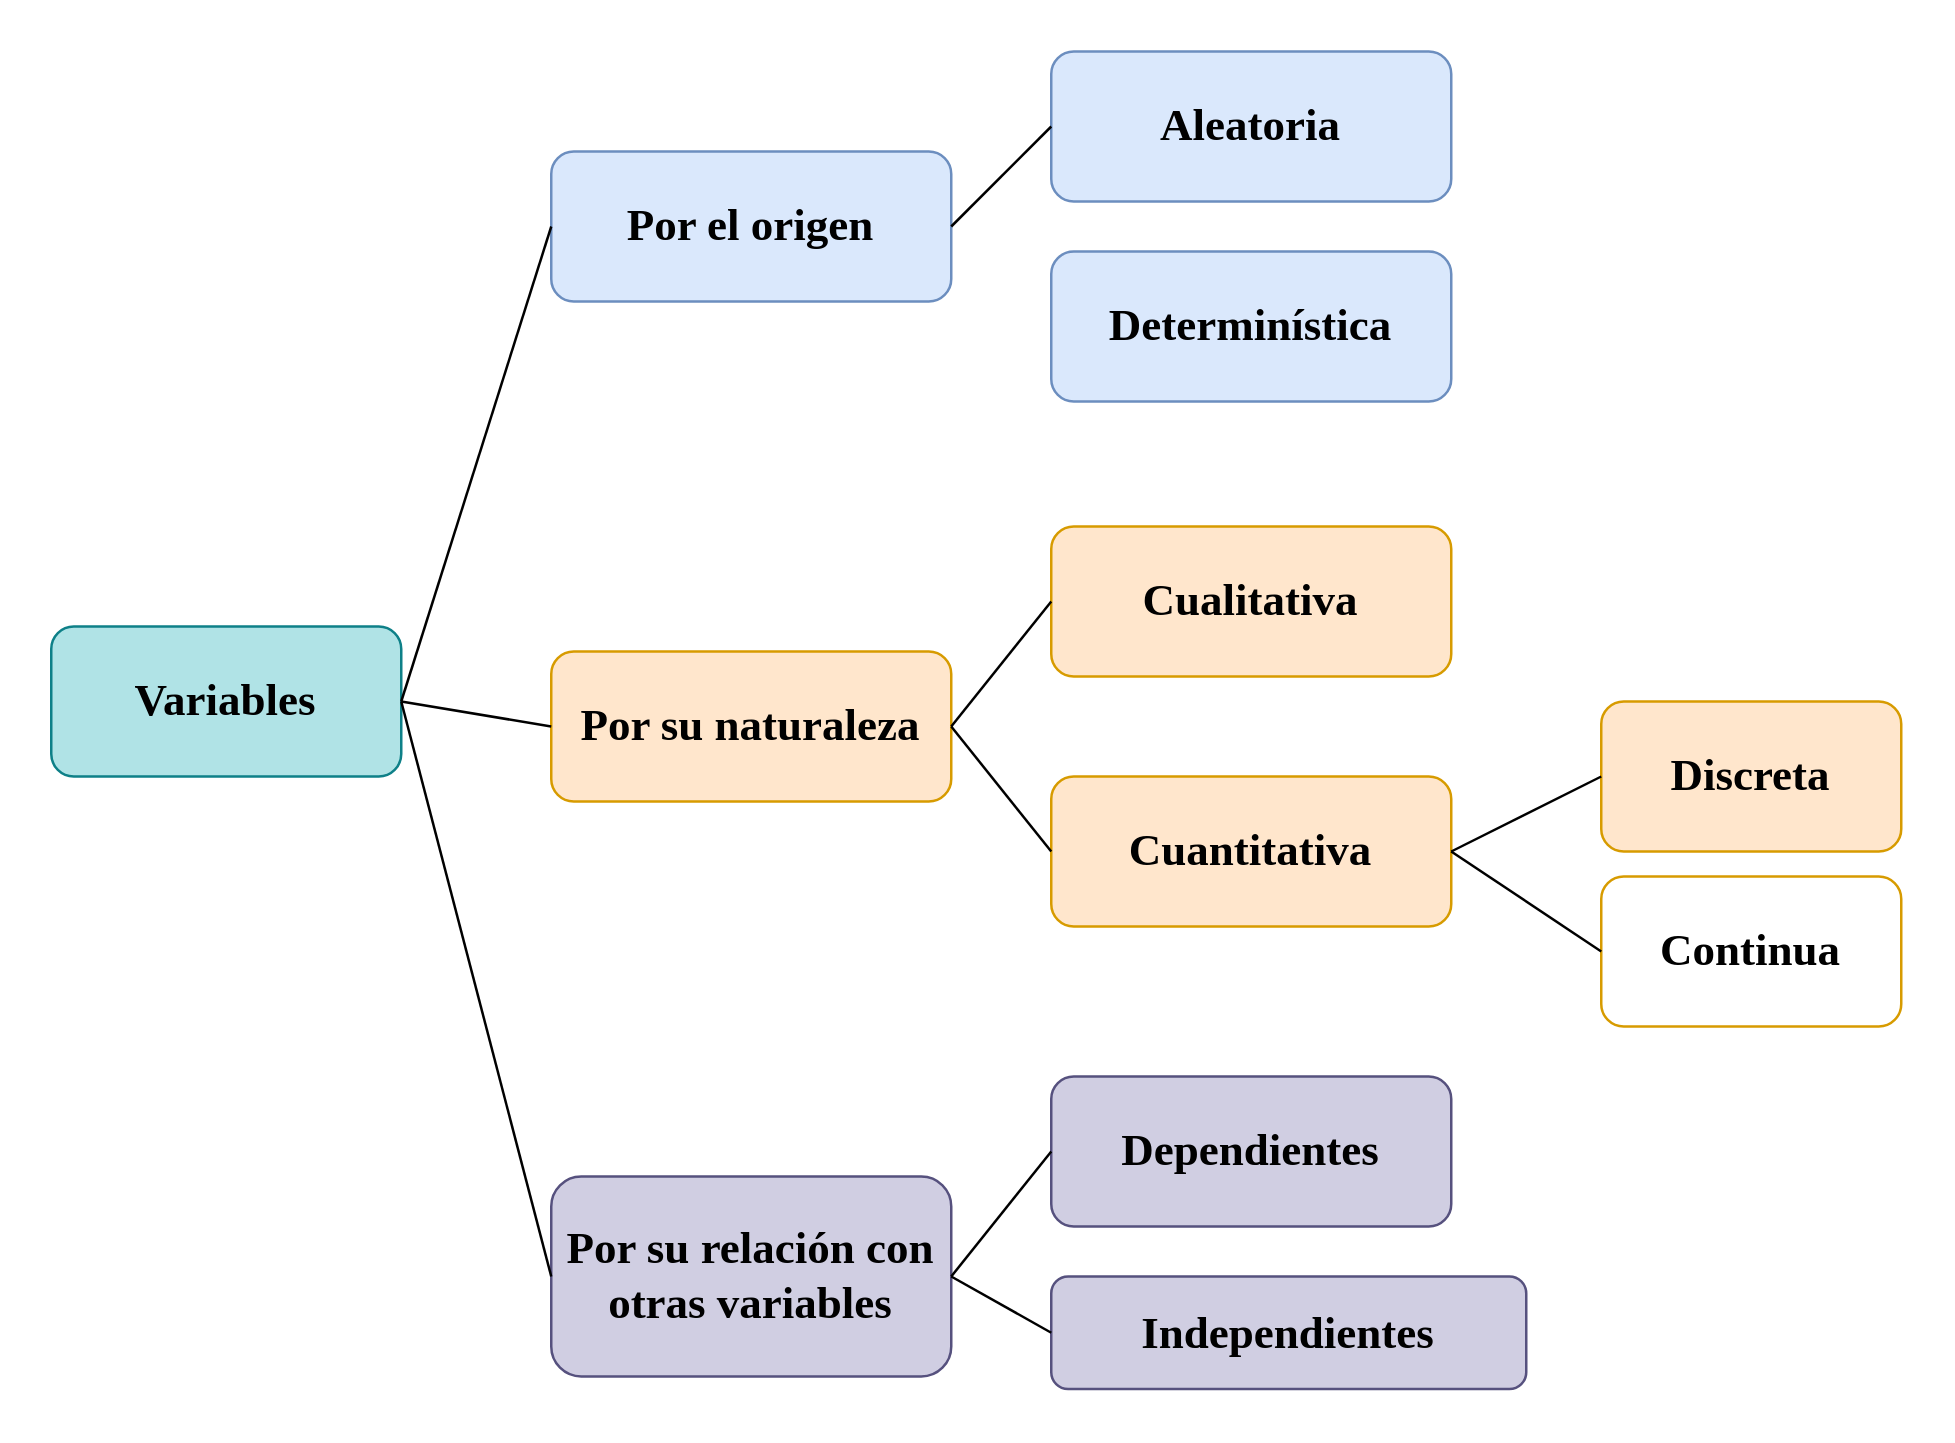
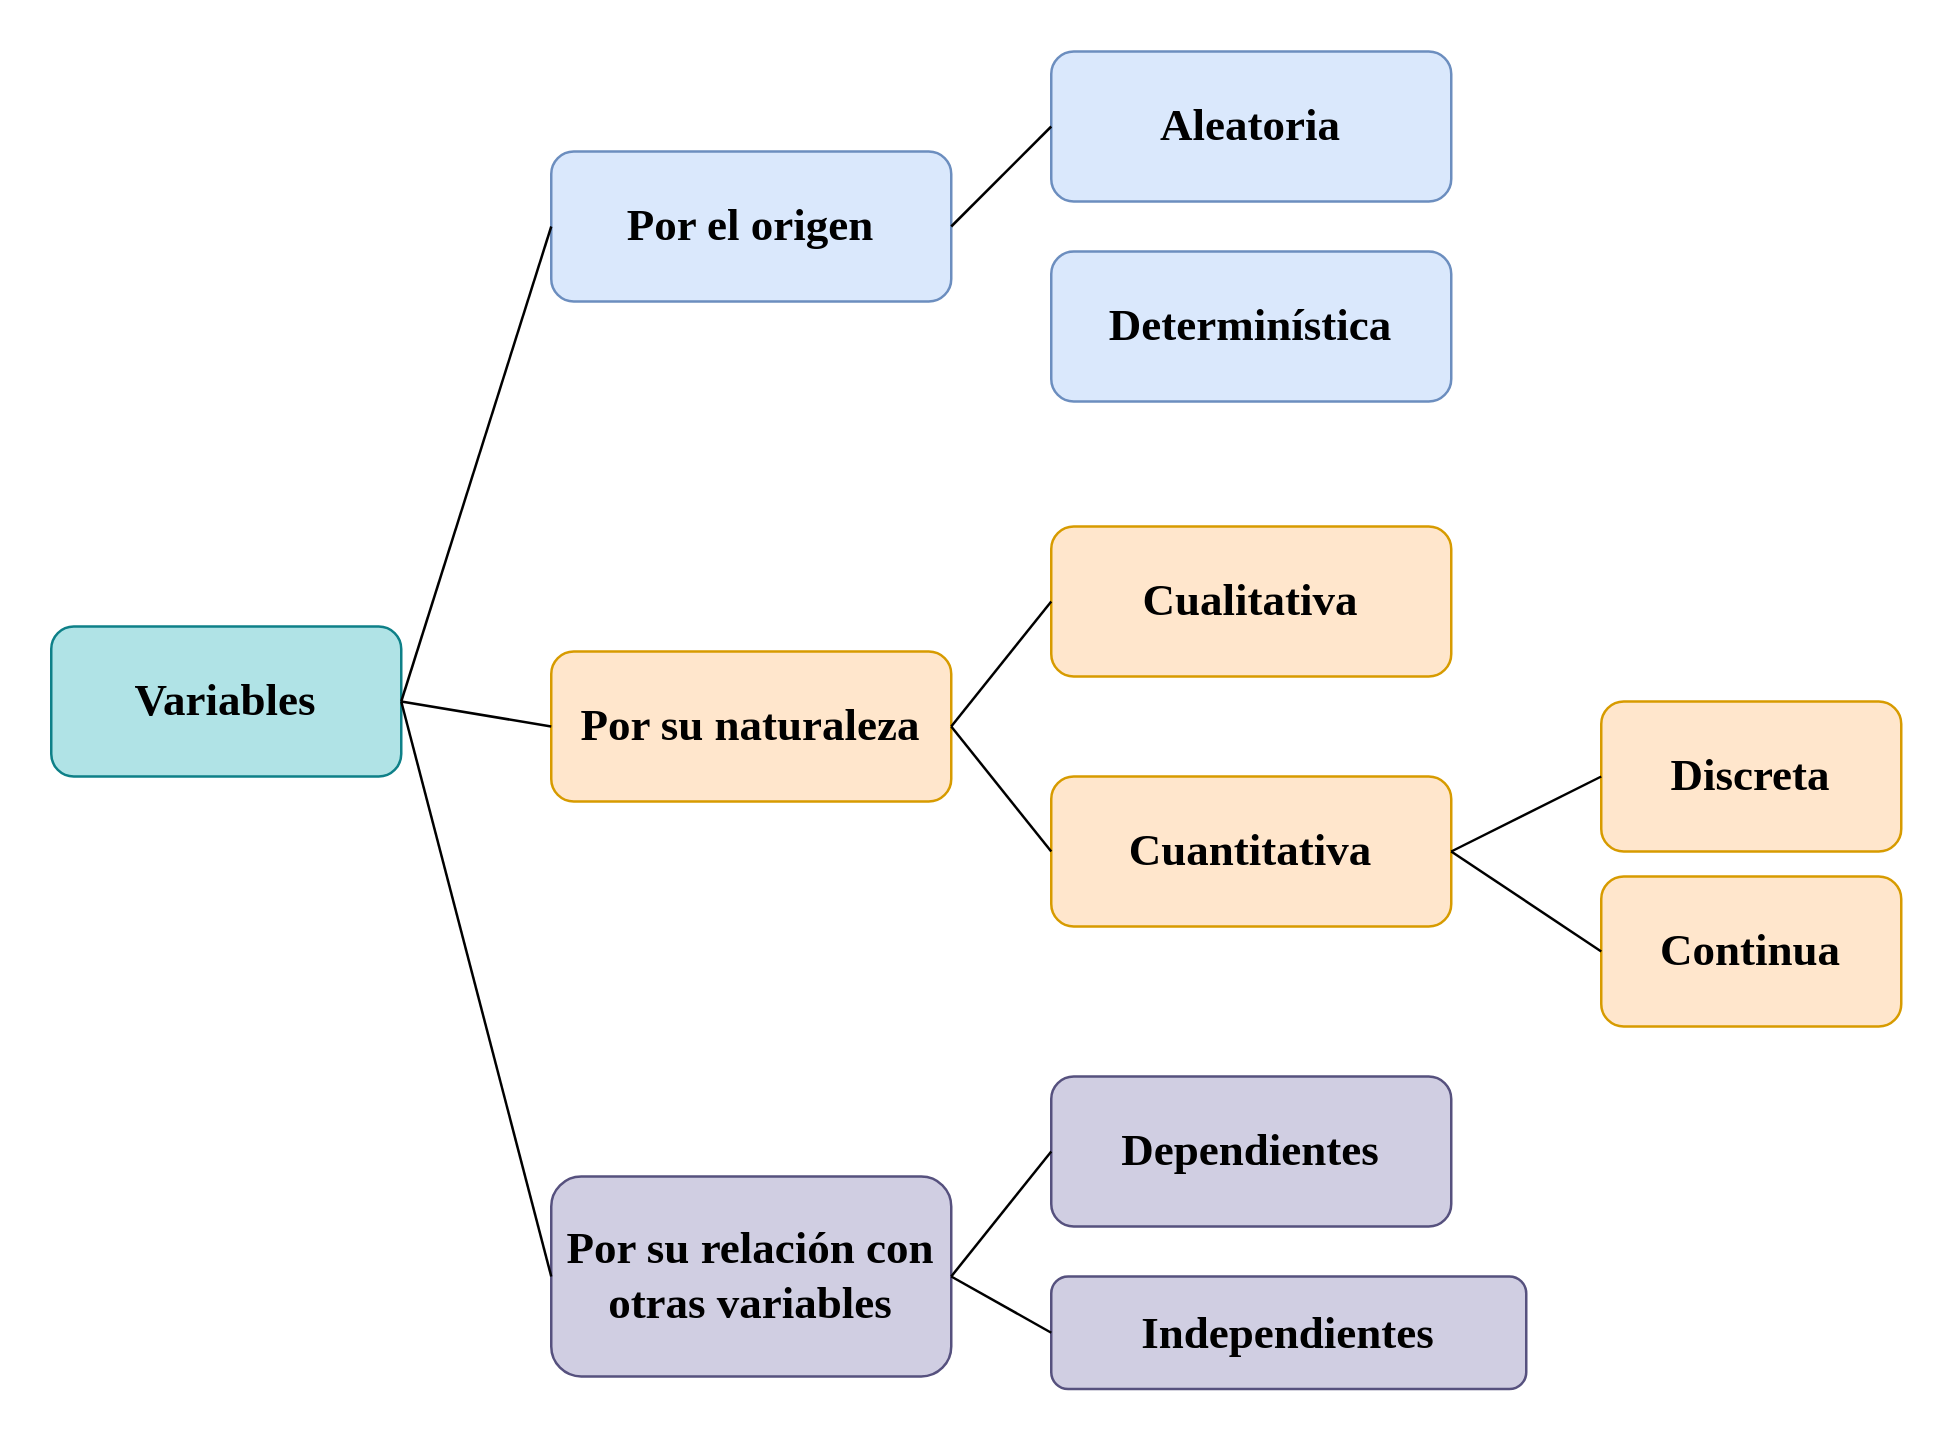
node "Continua": fillcolor #ffffff -> #ffe6cc
